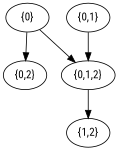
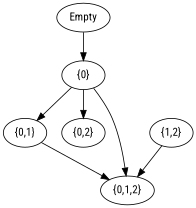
node "Empty": added
edge "{0,1,2}" -> "{1,2}": reversed
edge "{0}" -> "{0,1}": added
